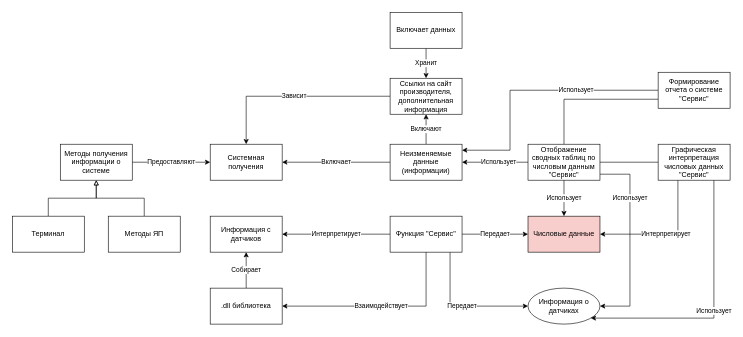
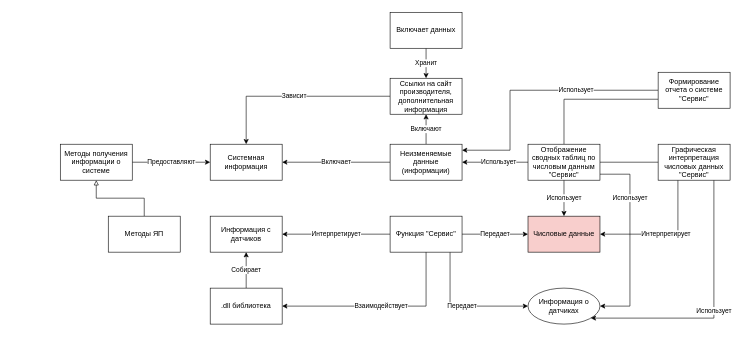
node "Системная получения": label "Системная получения" -> "Системная информация"
edge "Терминал" -> "Методы получения информации о системе": removed
node "Терминал": removed
